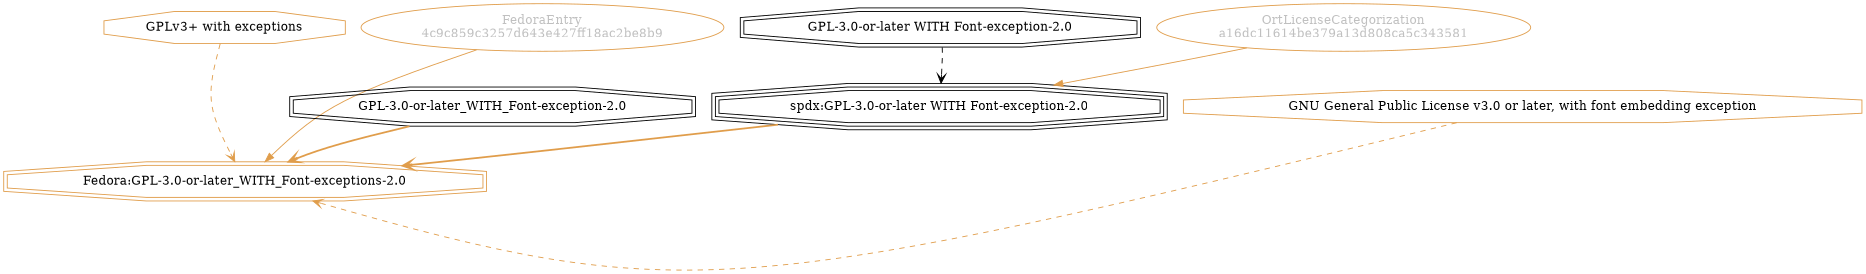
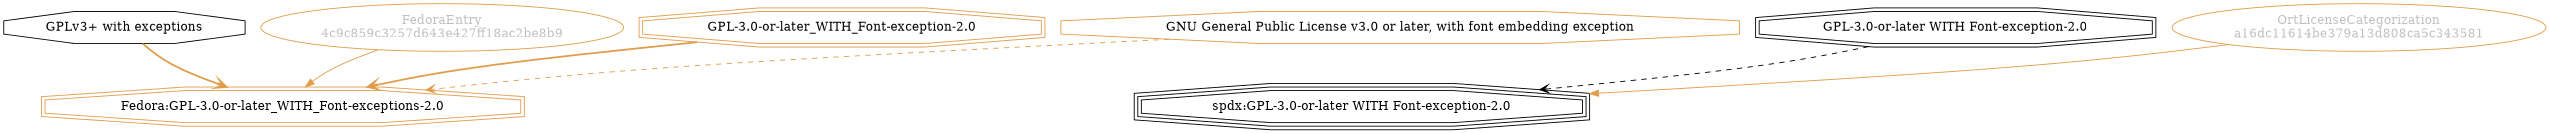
node "GPLv3+ with exceptions": color #e09d4b -> black
edge "GPLv3+ with exceptions" -> "Fedora:GPL-3.0-or-later_WITH_Font-exceptions-2.0": style dashed -> bold
node "GPL-3.0-or-later_WITH_Font-exception-2.0": color black -> #e09d4b
edge "spdx:GPL-3.0-or-later WITH Font-exception-2.0" -> "Fedora:GPL-3.0-or-later_WITH_Font-exceptions-2.0": removed
